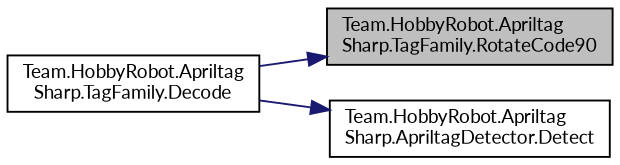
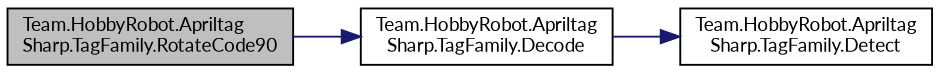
edge "Team.HobbyRobot.Apriltag Sharp.TagFamily.Decode" -> "Team.HobbyRobot.Apriltag Sharp.TagFamily.RotateCode90": reversed
node "Team.HobbyRobot.Apriltag Sharp.ApriltagDetector.Detect": label "Team.HobbyRobot.Apriltag Sharp.ApriltagDetector.Detect" -> "Team.HobbyRobot.Apriltag Sharp.TagFamily.Detect"
